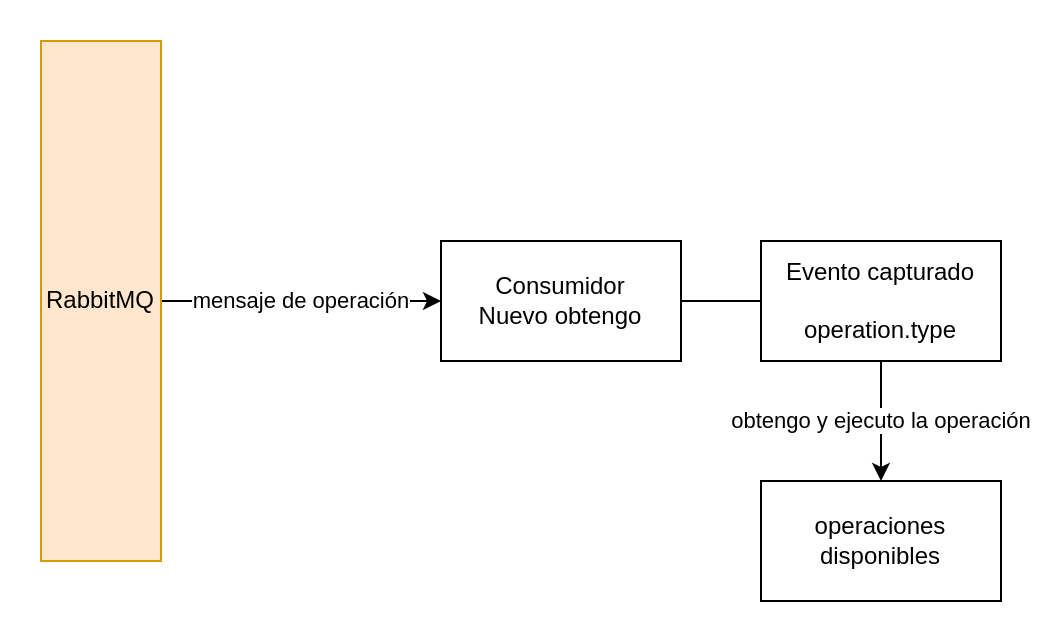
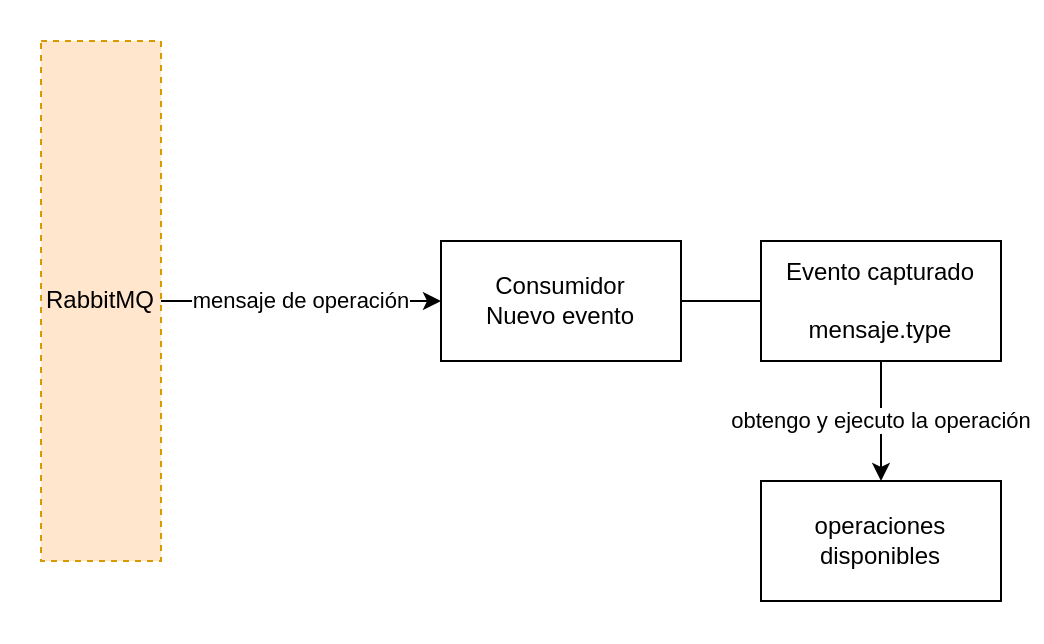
node "RabbitMQ": style solid -> dashed
node "Consumidor Nuevo obtengo": label "Consumidor Nuevo obtengo" -> "Consumidor Nuevo evento"
node "Evento capturado operation.type": label "Evento capturado operation.type" -> "Evento capturado mensaje.type"
